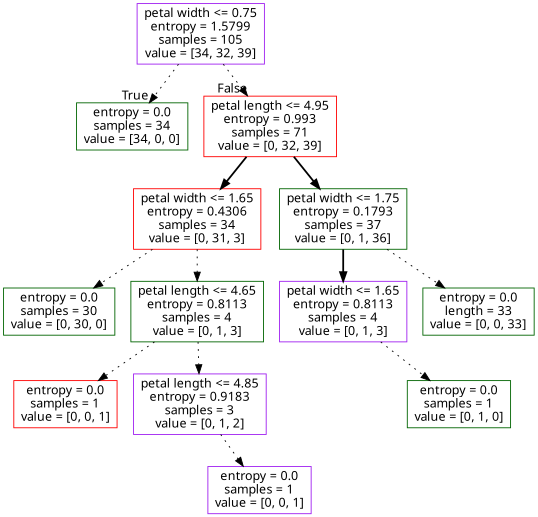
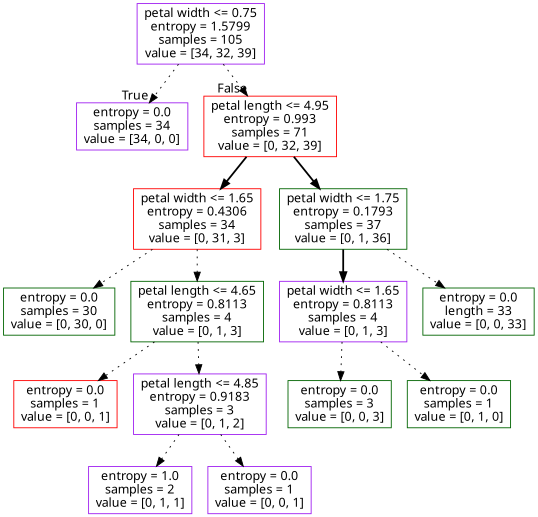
node "entropy = 0.0 samples = 34 value = [34, 0, 0]": color darkgreen -> purple
node "entropy = 0.0 samples = 3 value = [0, 0, 3]": added
node "entropy = 1.0 samples = 2 value = [0, 1, 1]": added
